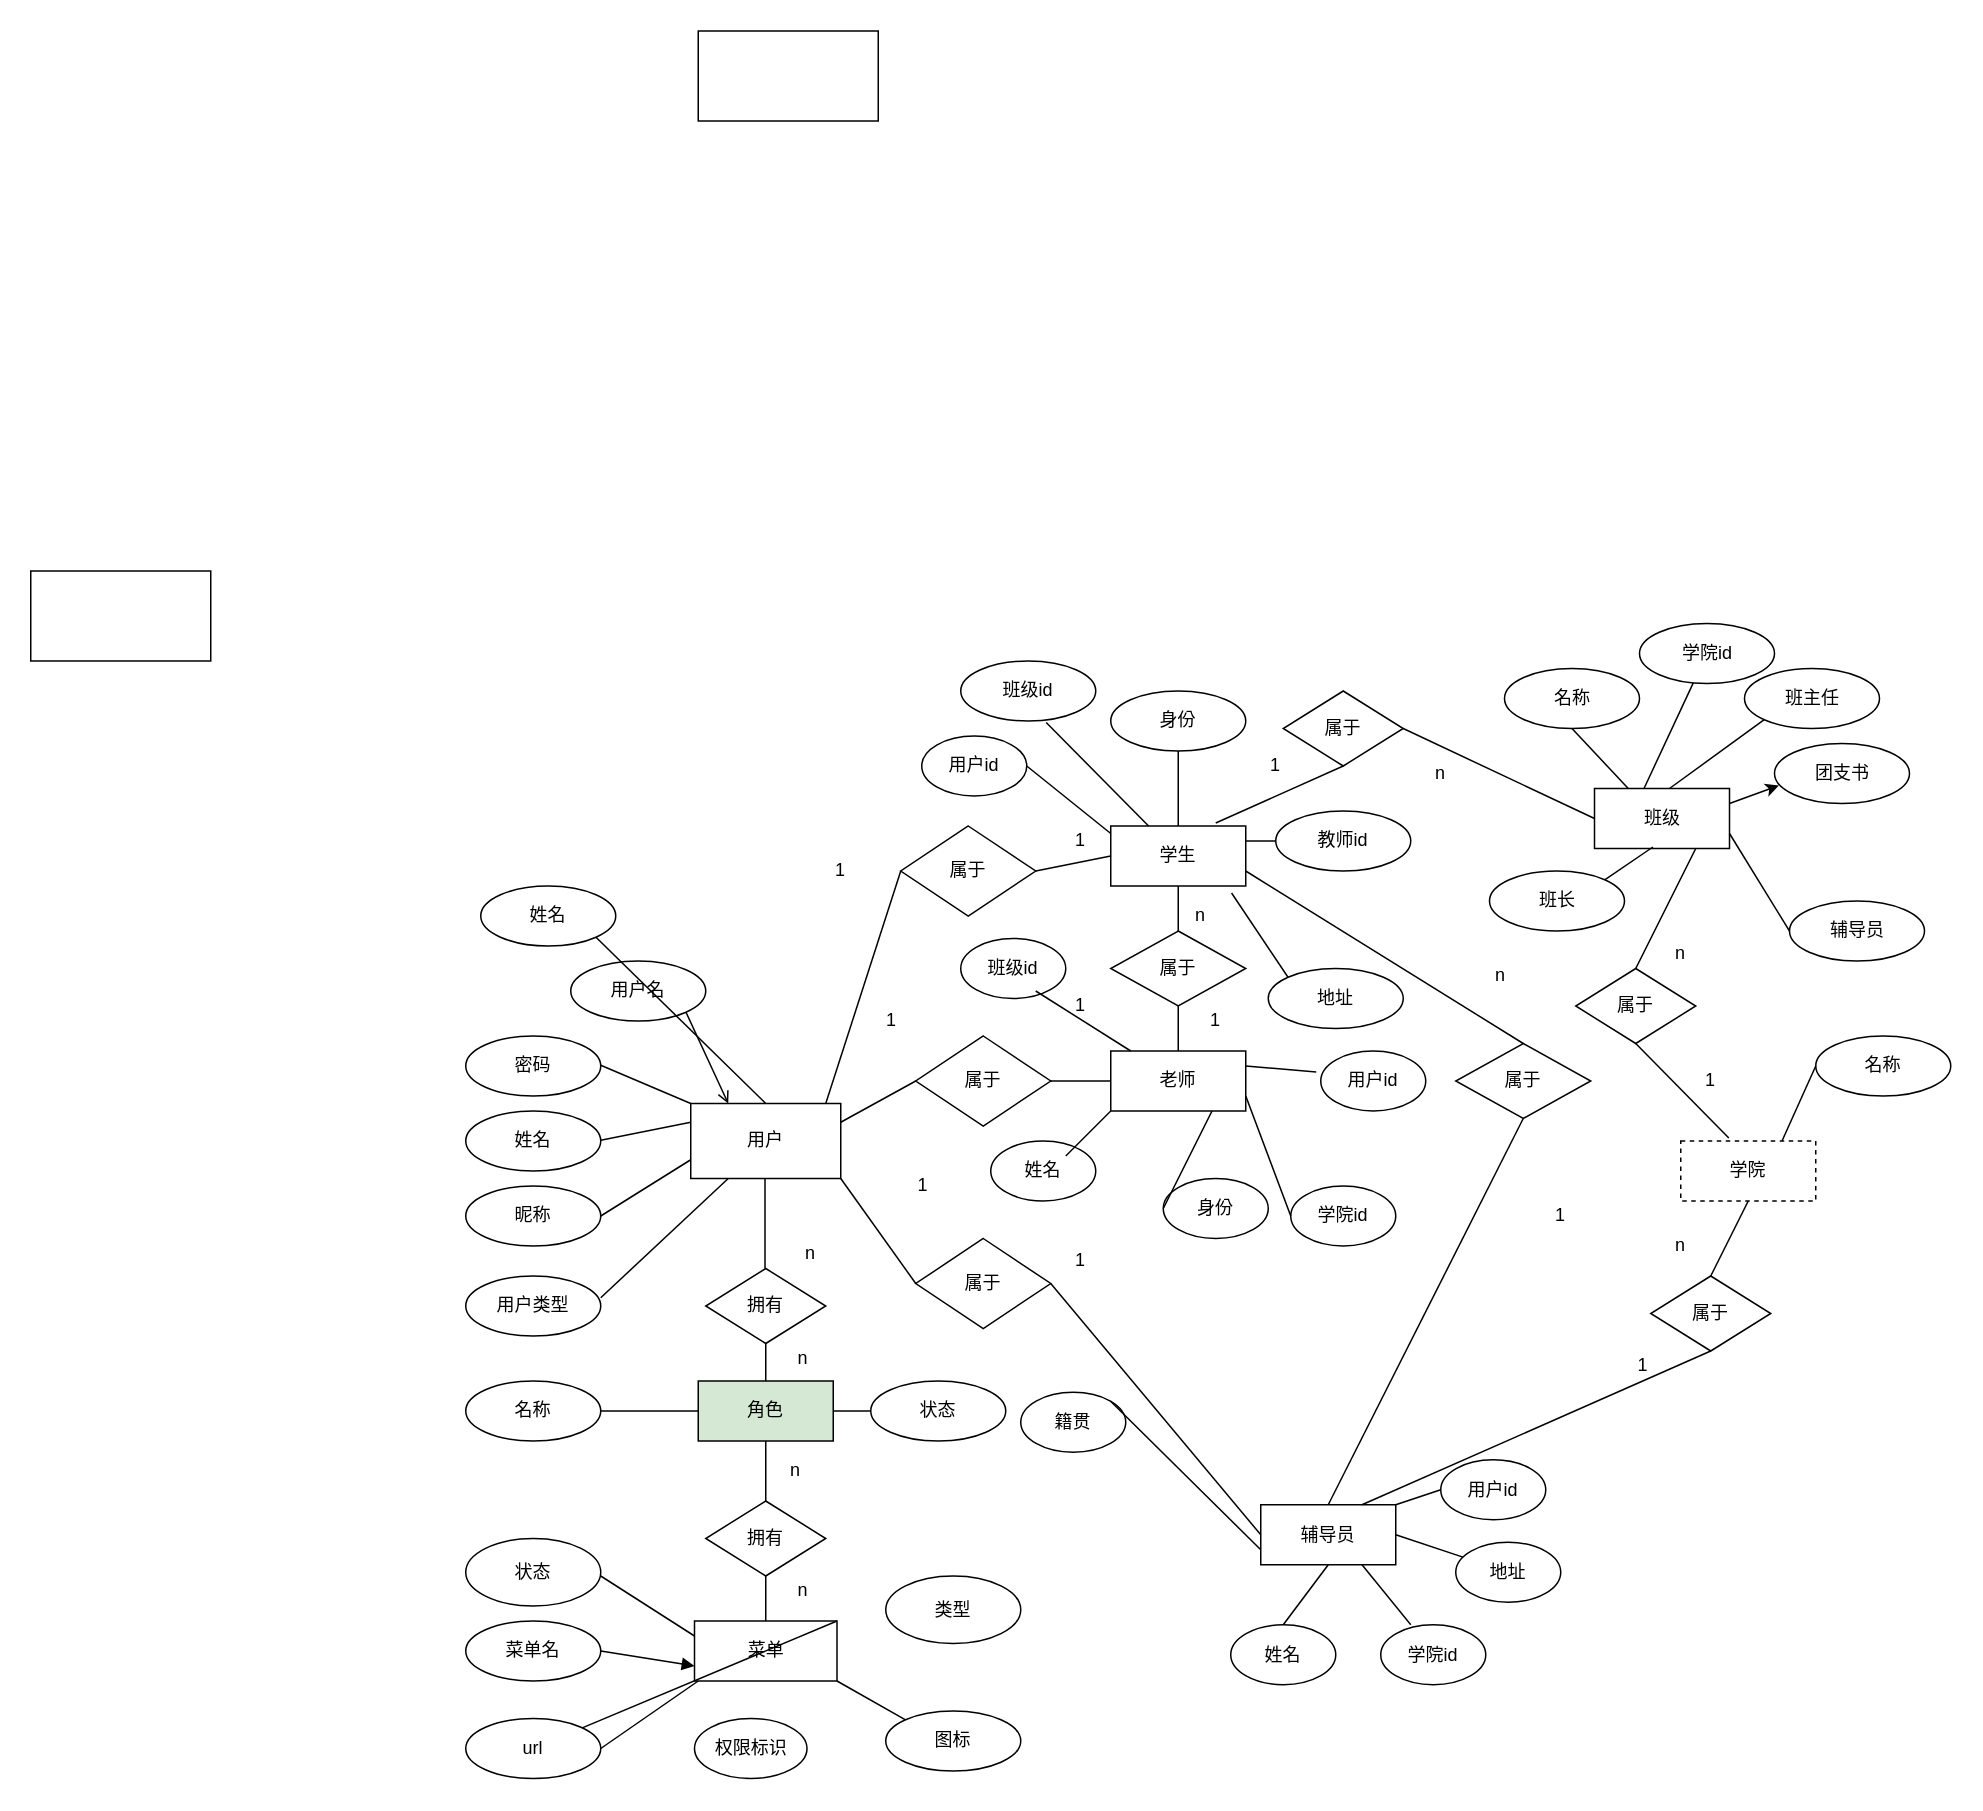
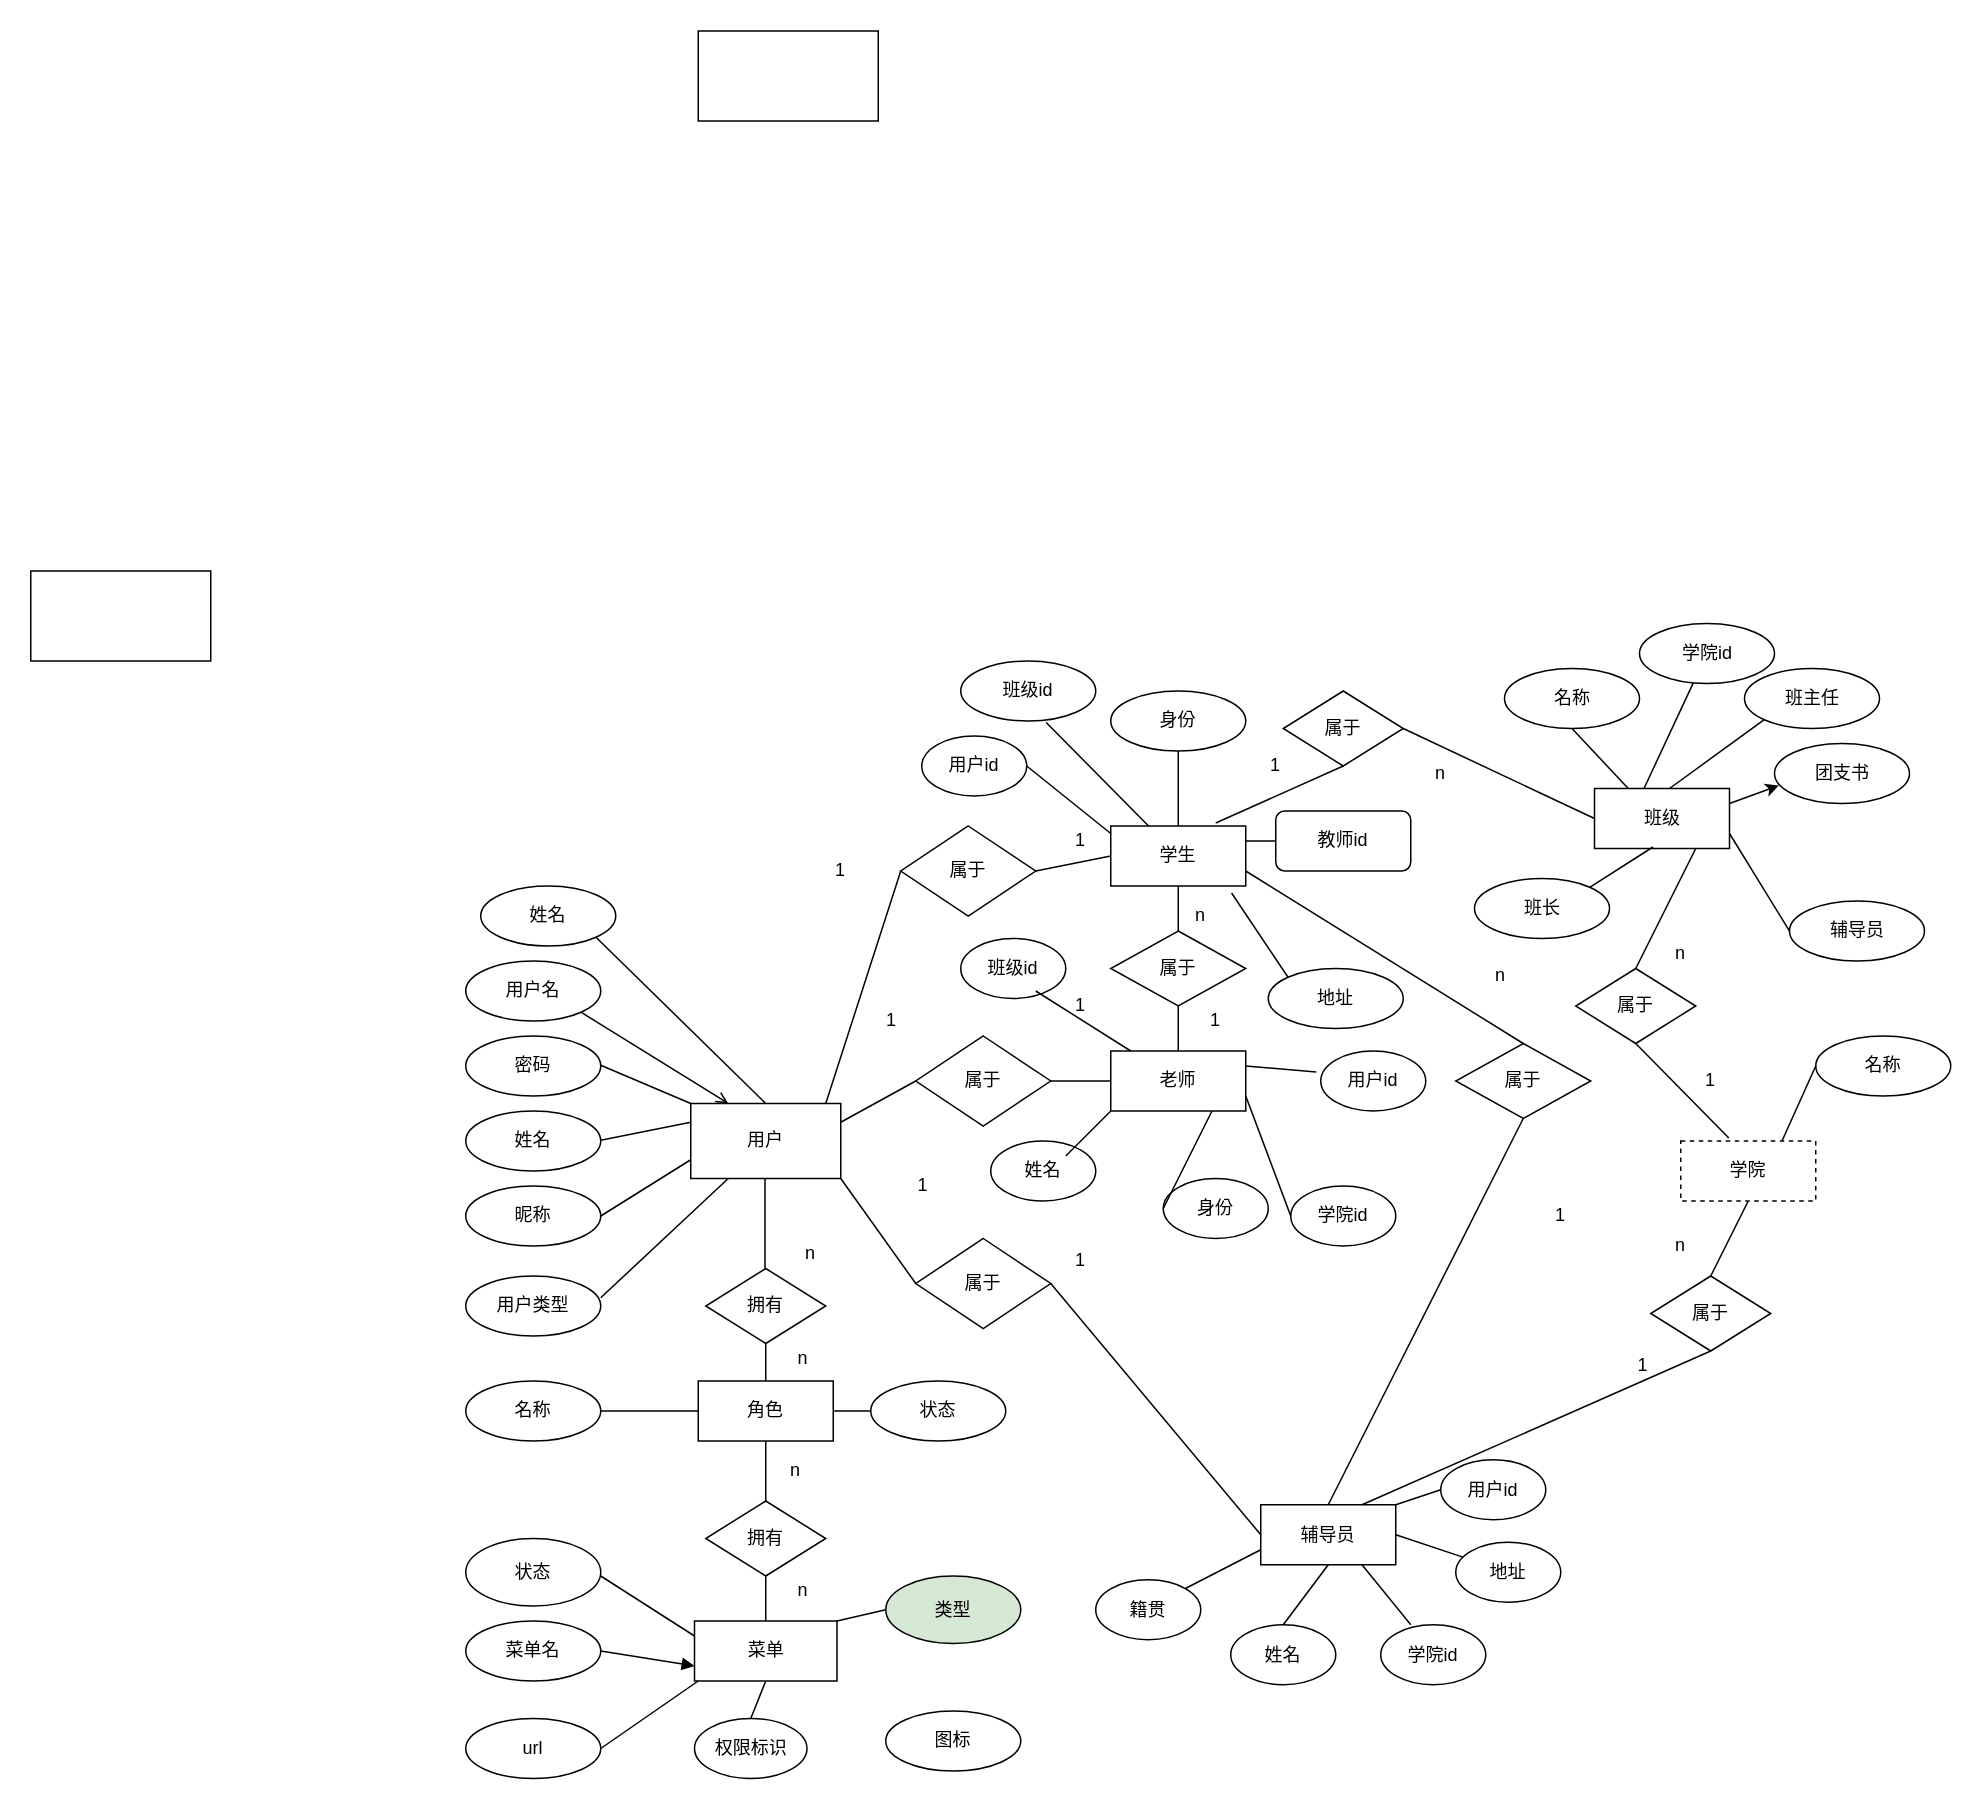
node "教师id": shape ellipse -> rounded rectangle
node "班长": moved (1557, 901) -> (1542, 908)
node "用户名": moved (638, 991) -> (533, 991)
node "角色": fillcolor #d5e8d4 -> #ffffff
node "籍贯": moved (1073, 1422) -> (1148, 1610)
node "类型": fillcolor #ffffff -> #d5e8d4
edge "菜单" -- "url": now "菜单" -- "类型"
edge "菜单" -- "权限标识": added
edge "菜单" -- "图标": removed
